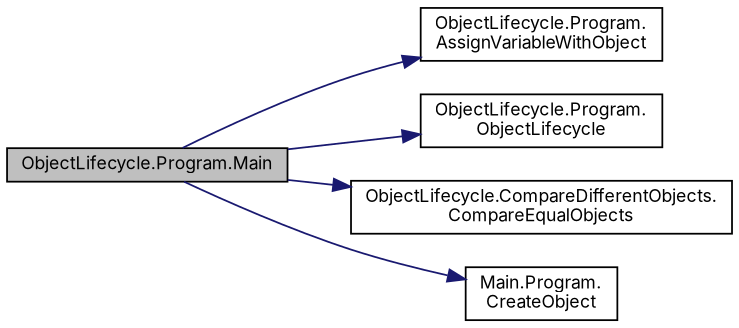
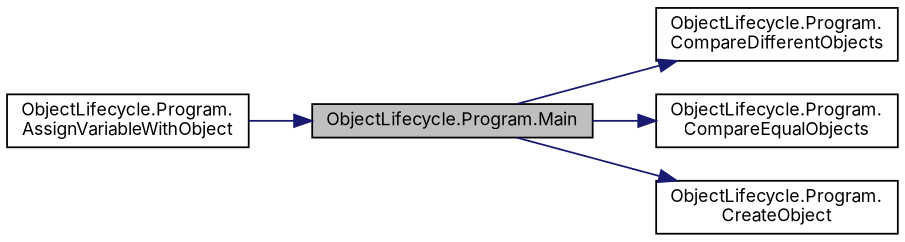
edge "ObjectLifecycle.Program.Main" -> "ObjectLifecycle.Program. AssignVariableWithObject": reversed
node "ObjectLifecycle.Program. ObjectLifecycle": label "ObjectLifecycle.Program. ObjectLifecycle" -> "ObjectLifecycle.Program. CompareDifferentObjects"
node "ObjectLifecycle.CompareDifferentObjects. CompareEqualObjects": label "ObjectLifecycle.CompareDifferentObjects. CompareEqualObjects" -> "ObjectLifecycle.Program. CompareEqualObjects"
node "Main.Program. CreateObject": label "Main.Program. CreateObject" -> "ObjectLifecycle.Program. CreateObject"
